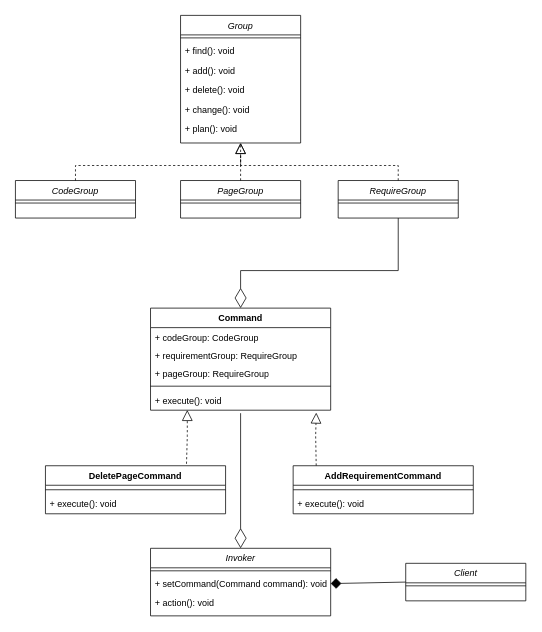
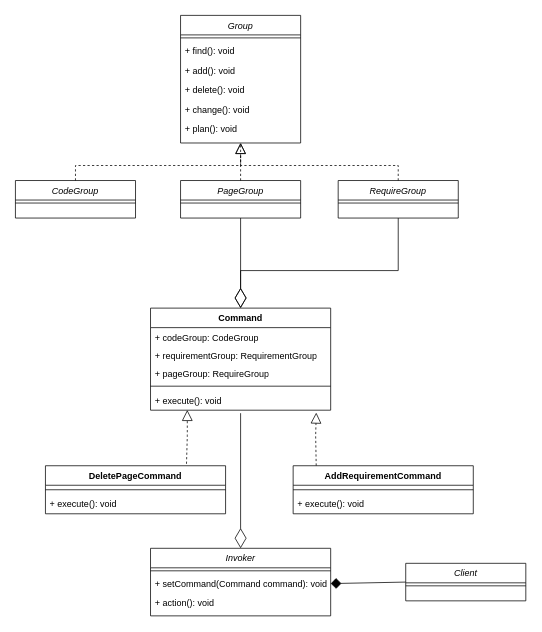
edge "PageGroup" -> "Command": added
node "+ requirementGroup: RequireGroup": label "+ requirementGroup: RequireGroup" -> "+ requirementGroup: RequirementGroup"
